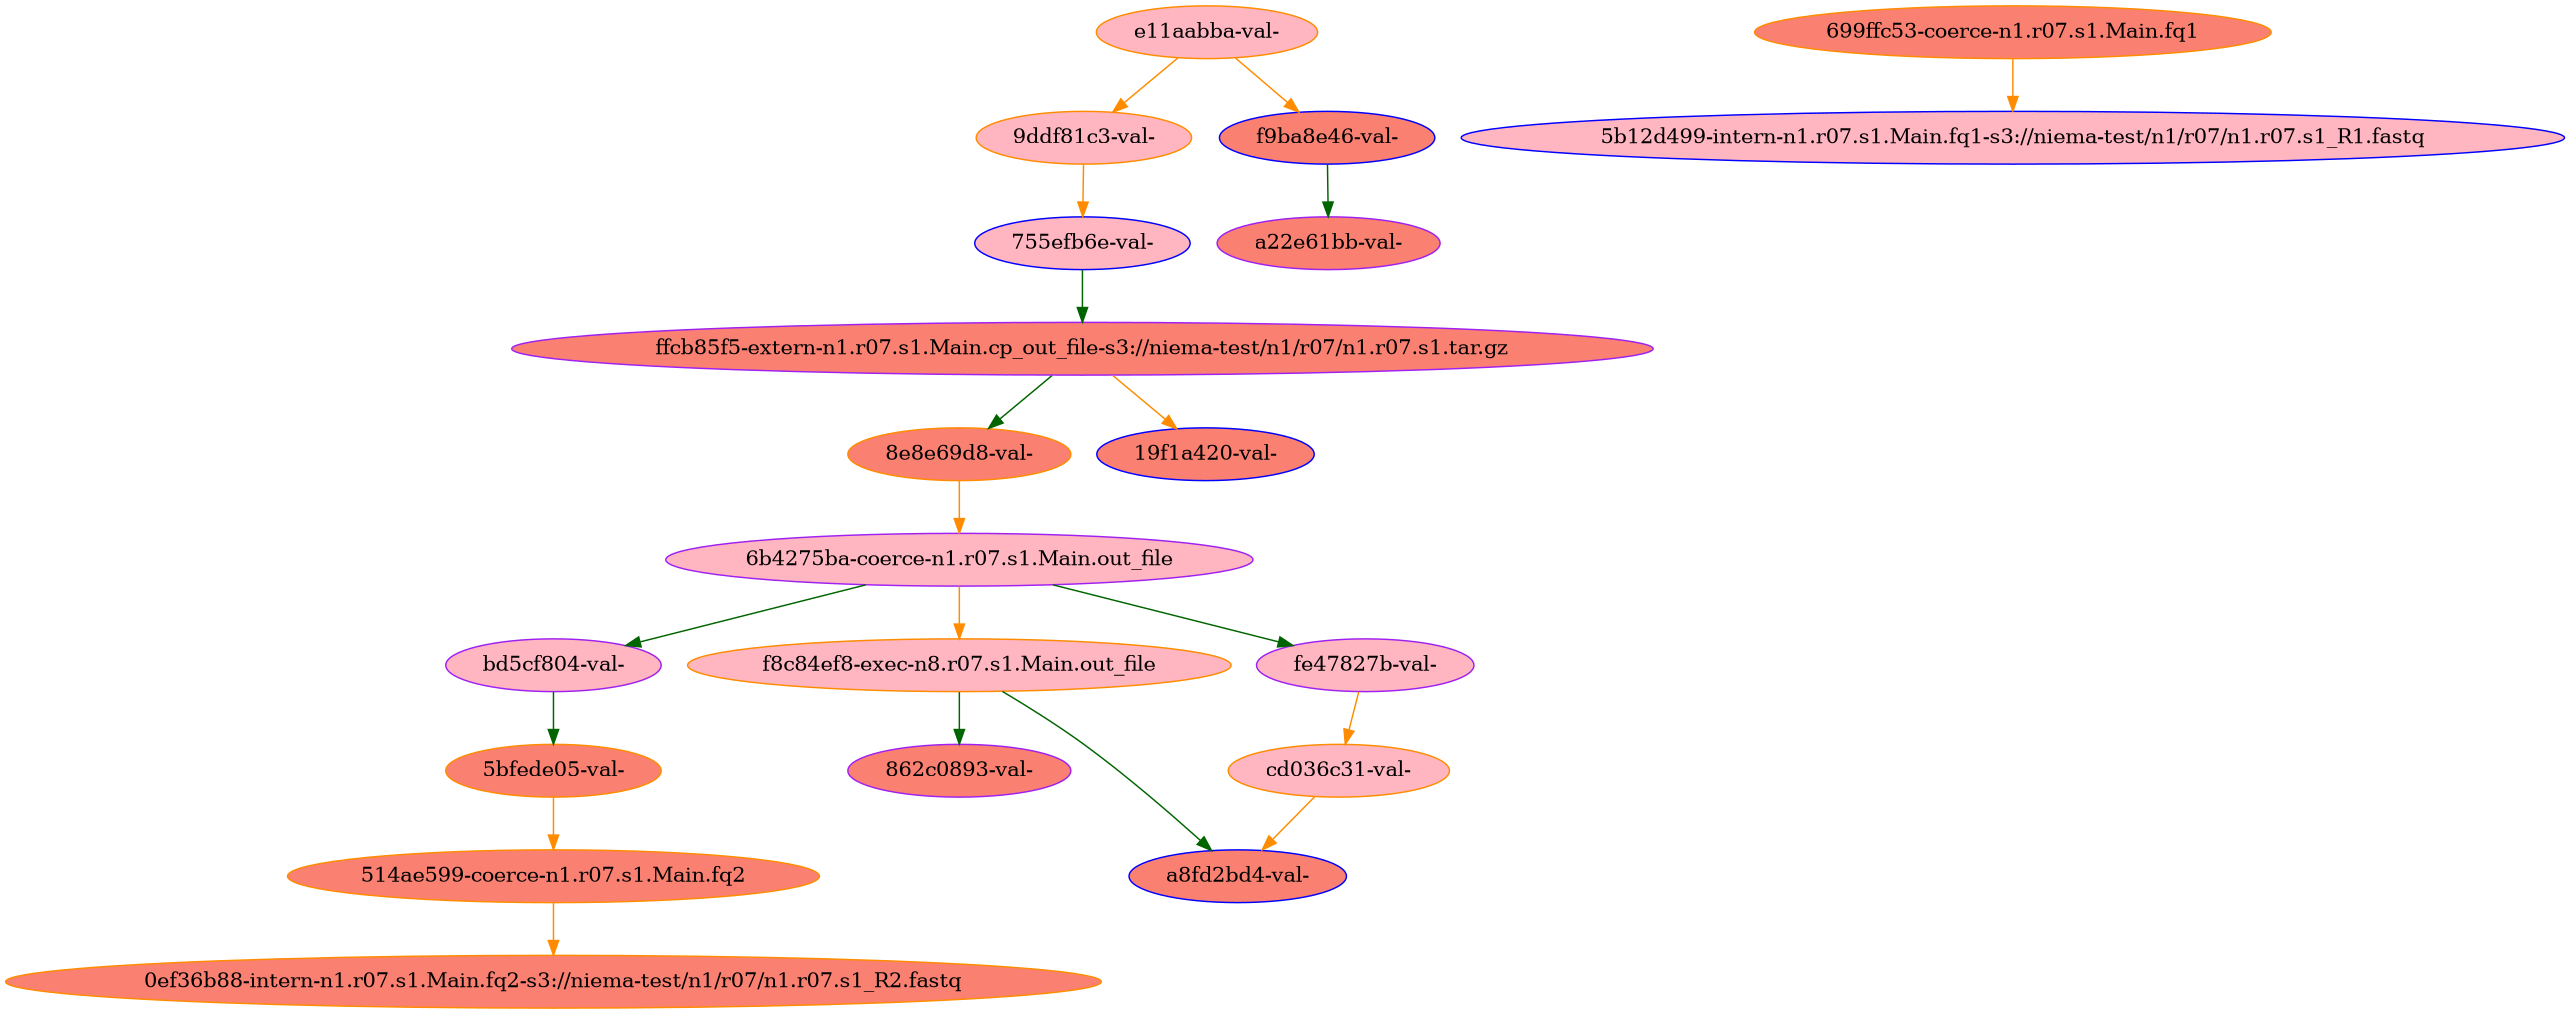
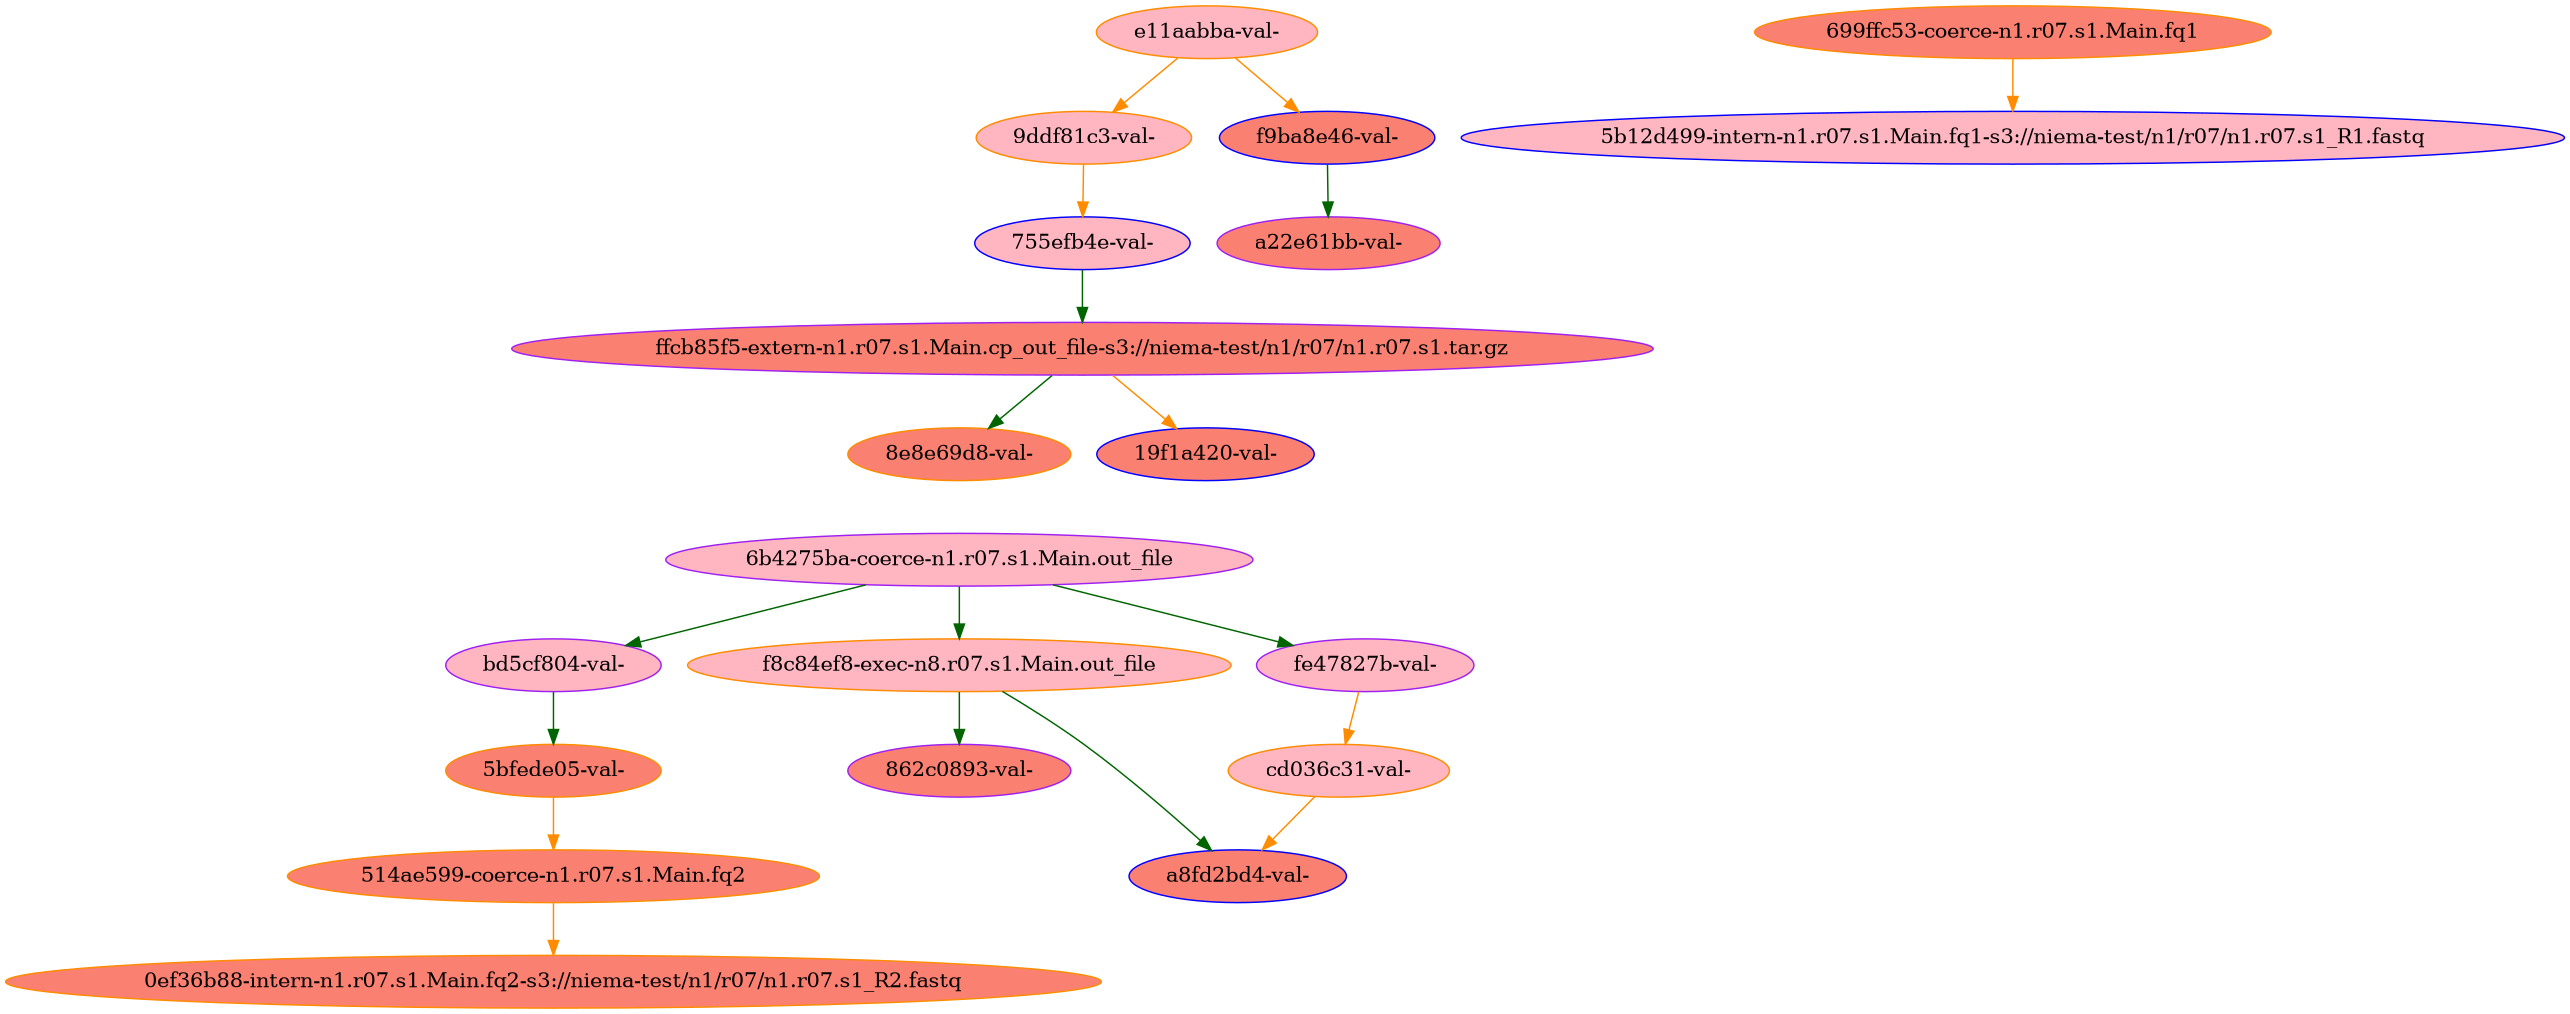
node "755efb6e-val-": label "755efb6e-val-" -> "755efb4e-val-"
edge "8e8e69d8-val-" -> "6b4275ba-coerce-n1.r07.s1.Main.out_file": removed
edge "6b4275ba-coerce-n1.r07.s1.Main.out_file" -> "f8c84ef8-exec-n8.r07.s1.Main.out_file": color darkorange -> darkgreen
